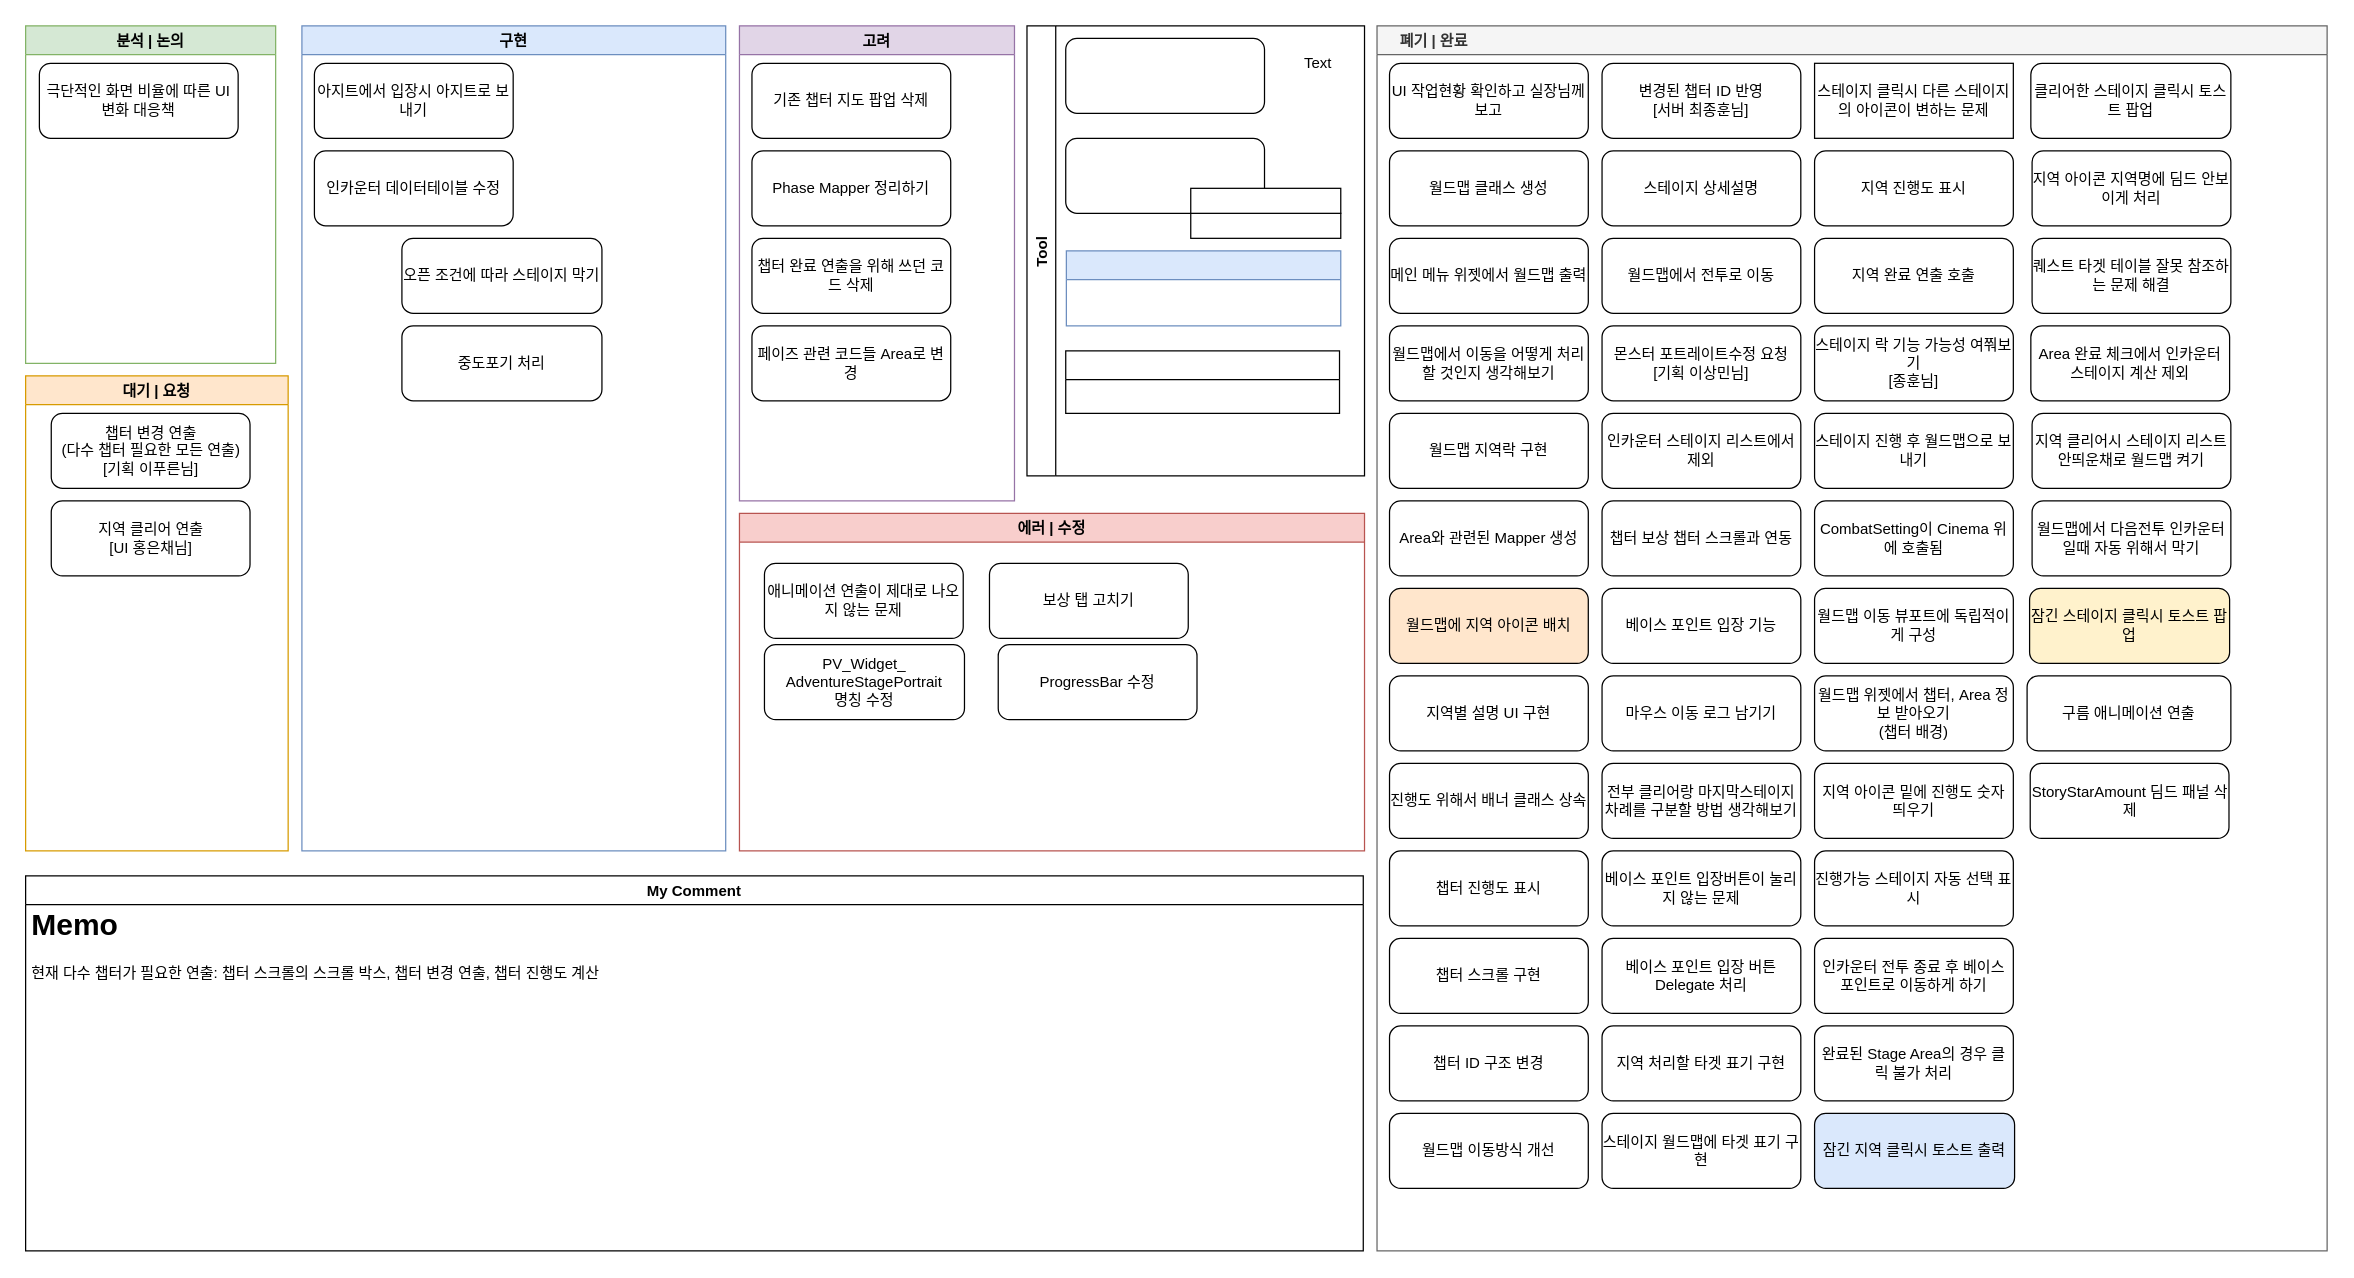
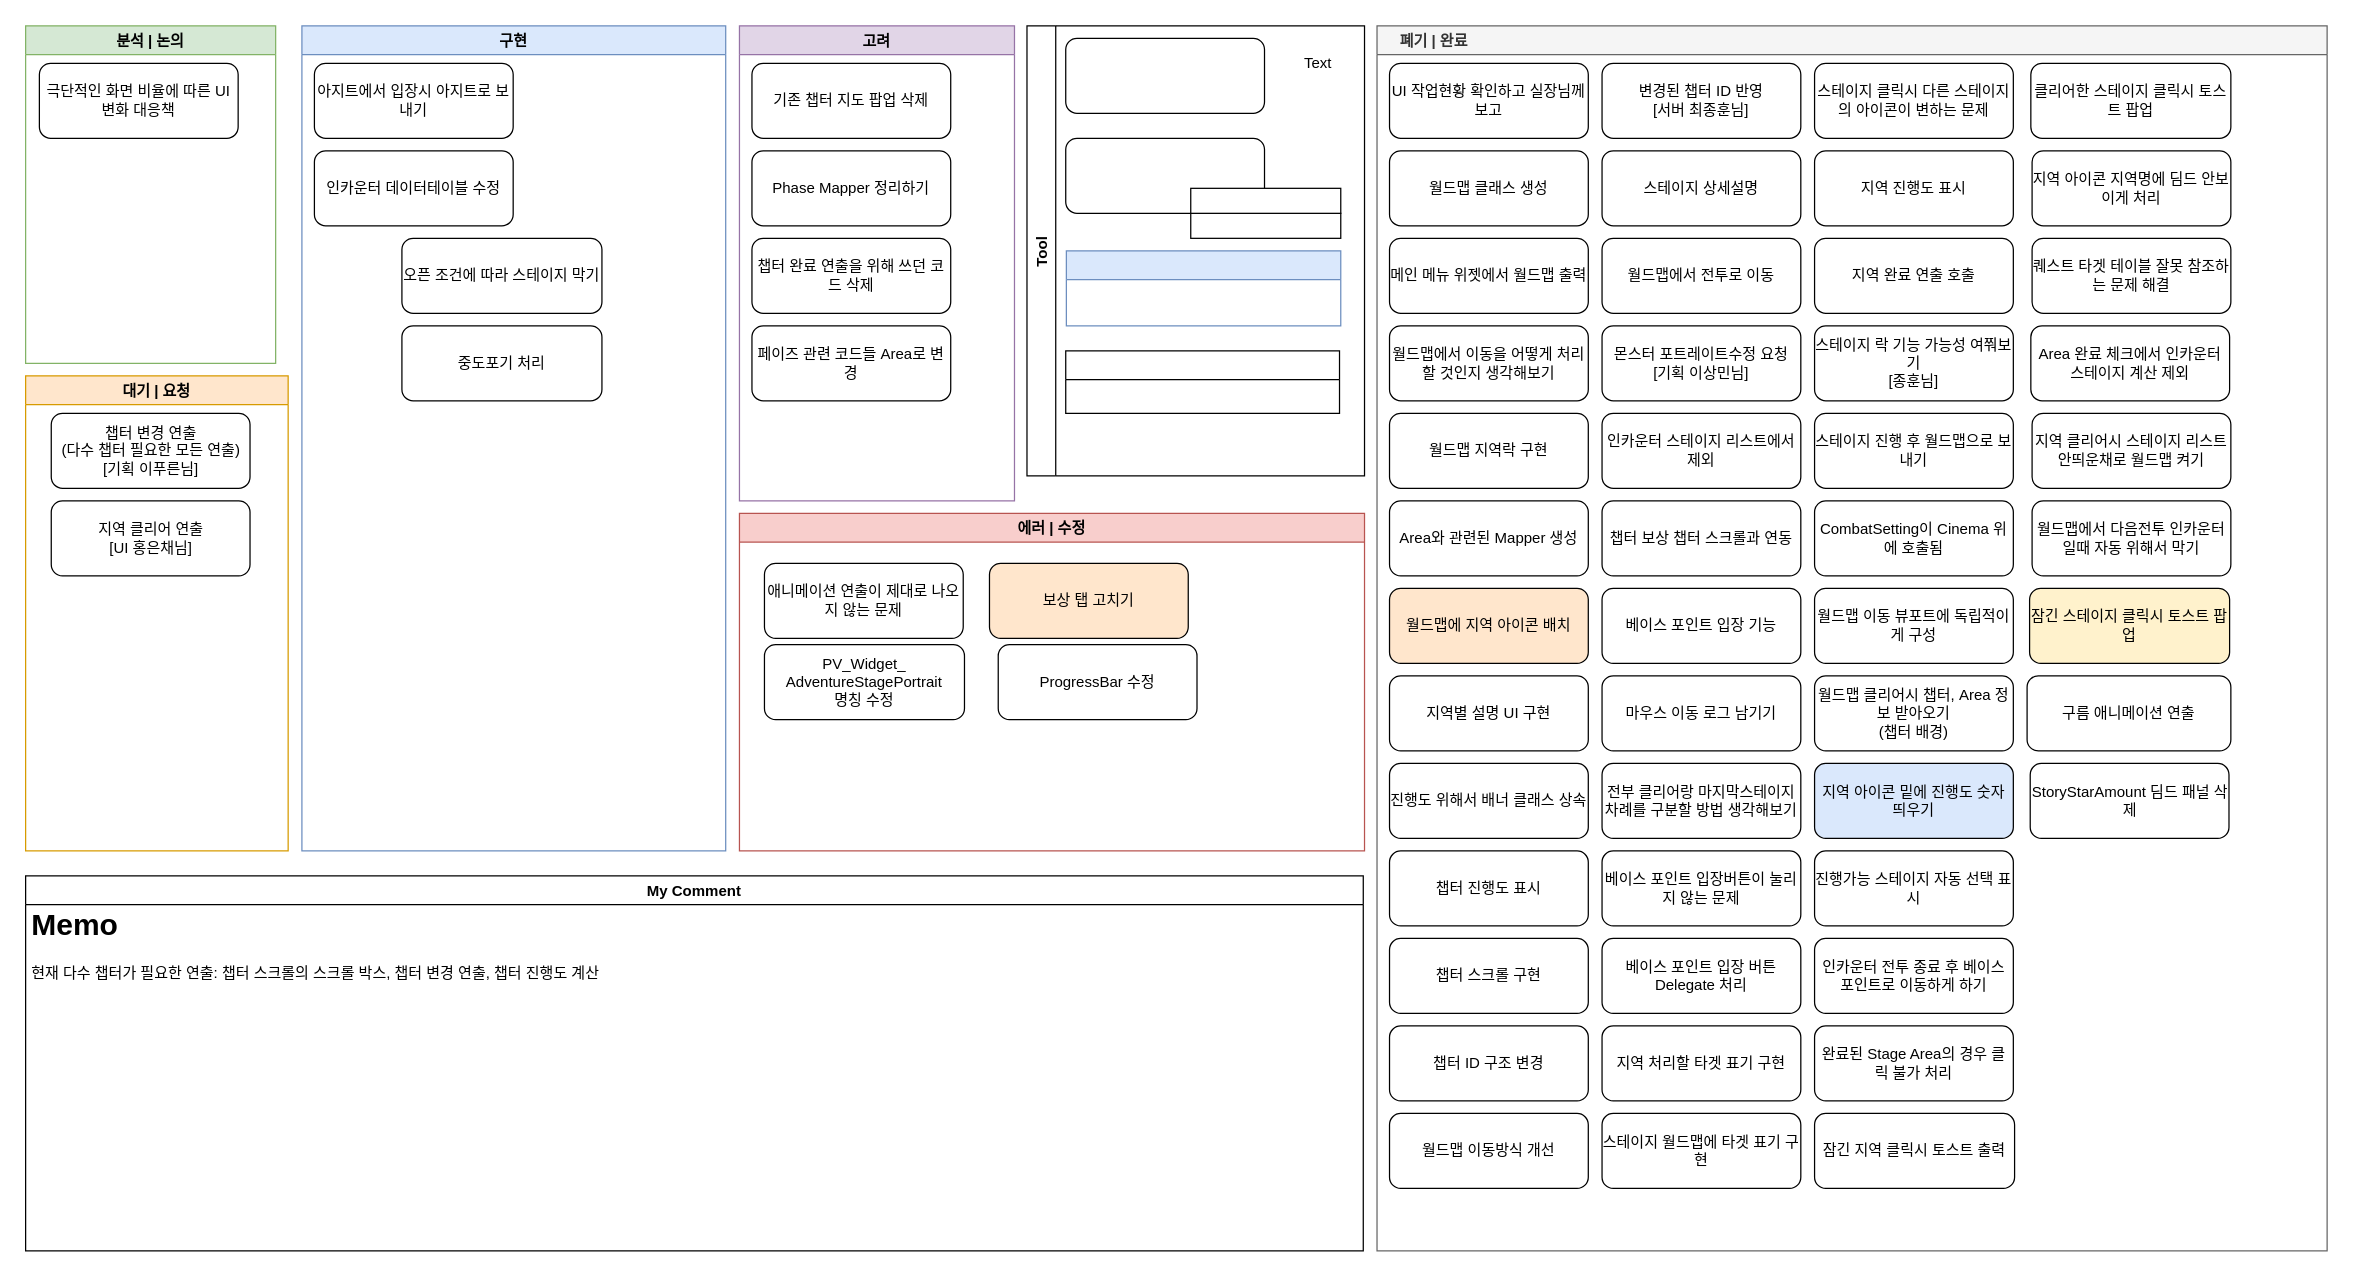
node "스테이지 클릭시 다른 스테이지의 아이콘이 변하는 문제": shape rectangle -> rounded rectangle
node "보상 탭 고치기": fillcolor #ffffff -> #ffe6cc
node "월드맵 위젯에서 챕터, Area 정보 받아오기 (챕터 배경)": label "월드맵 위젯에서 챕터, Area 정보 받아오기 (챕터 배경)" -> "월드맵 클리어시 챕터, Area 정보 받아오기 (챕터 배경)"
node "지역 아이콘 밑에 진행도 숫자 띄우기": fillcolor #ffffff -> #dae8fc
node "잠긴 지역 클릭시 토스트 출력": fillcolor #dae8fc -> #ffffff
